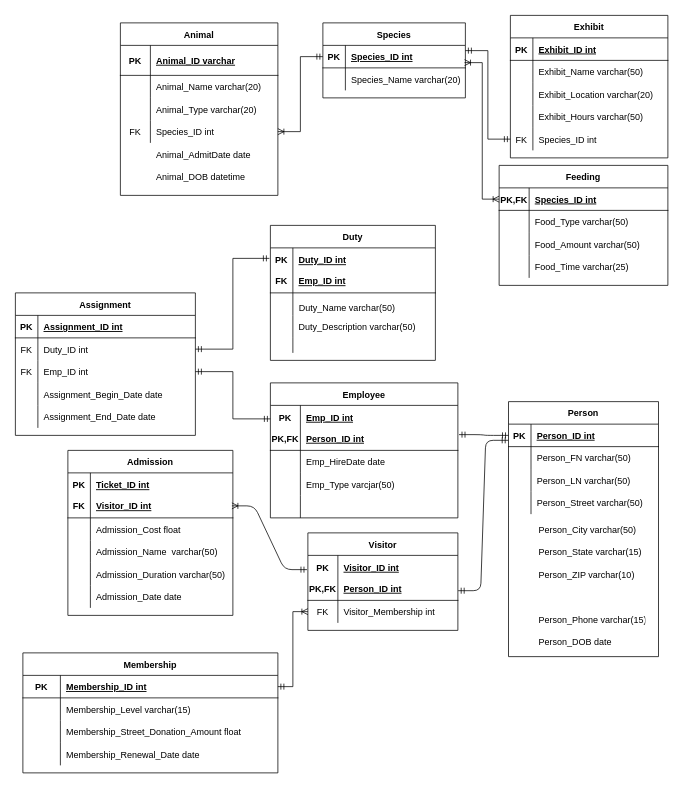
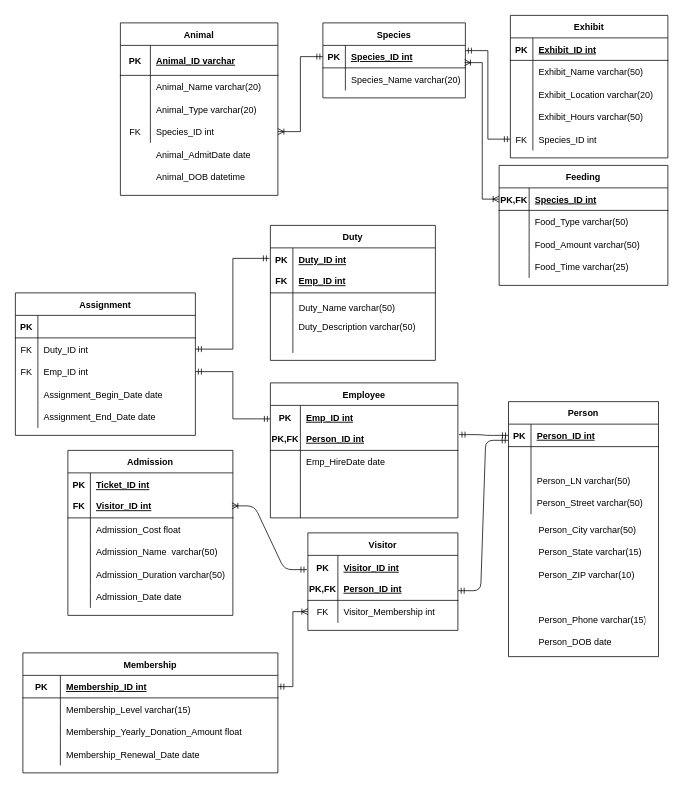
node "Assignment_ID int": removed
node "Person_FN varchar(50)": removed
node "Emp_Type varcjar(50)": removed
node "Membership_Street_Donation_Amount float": label "Membership_Street_Donation_Amount float" -> "Membership_Yearly_Donation_Amount float"
